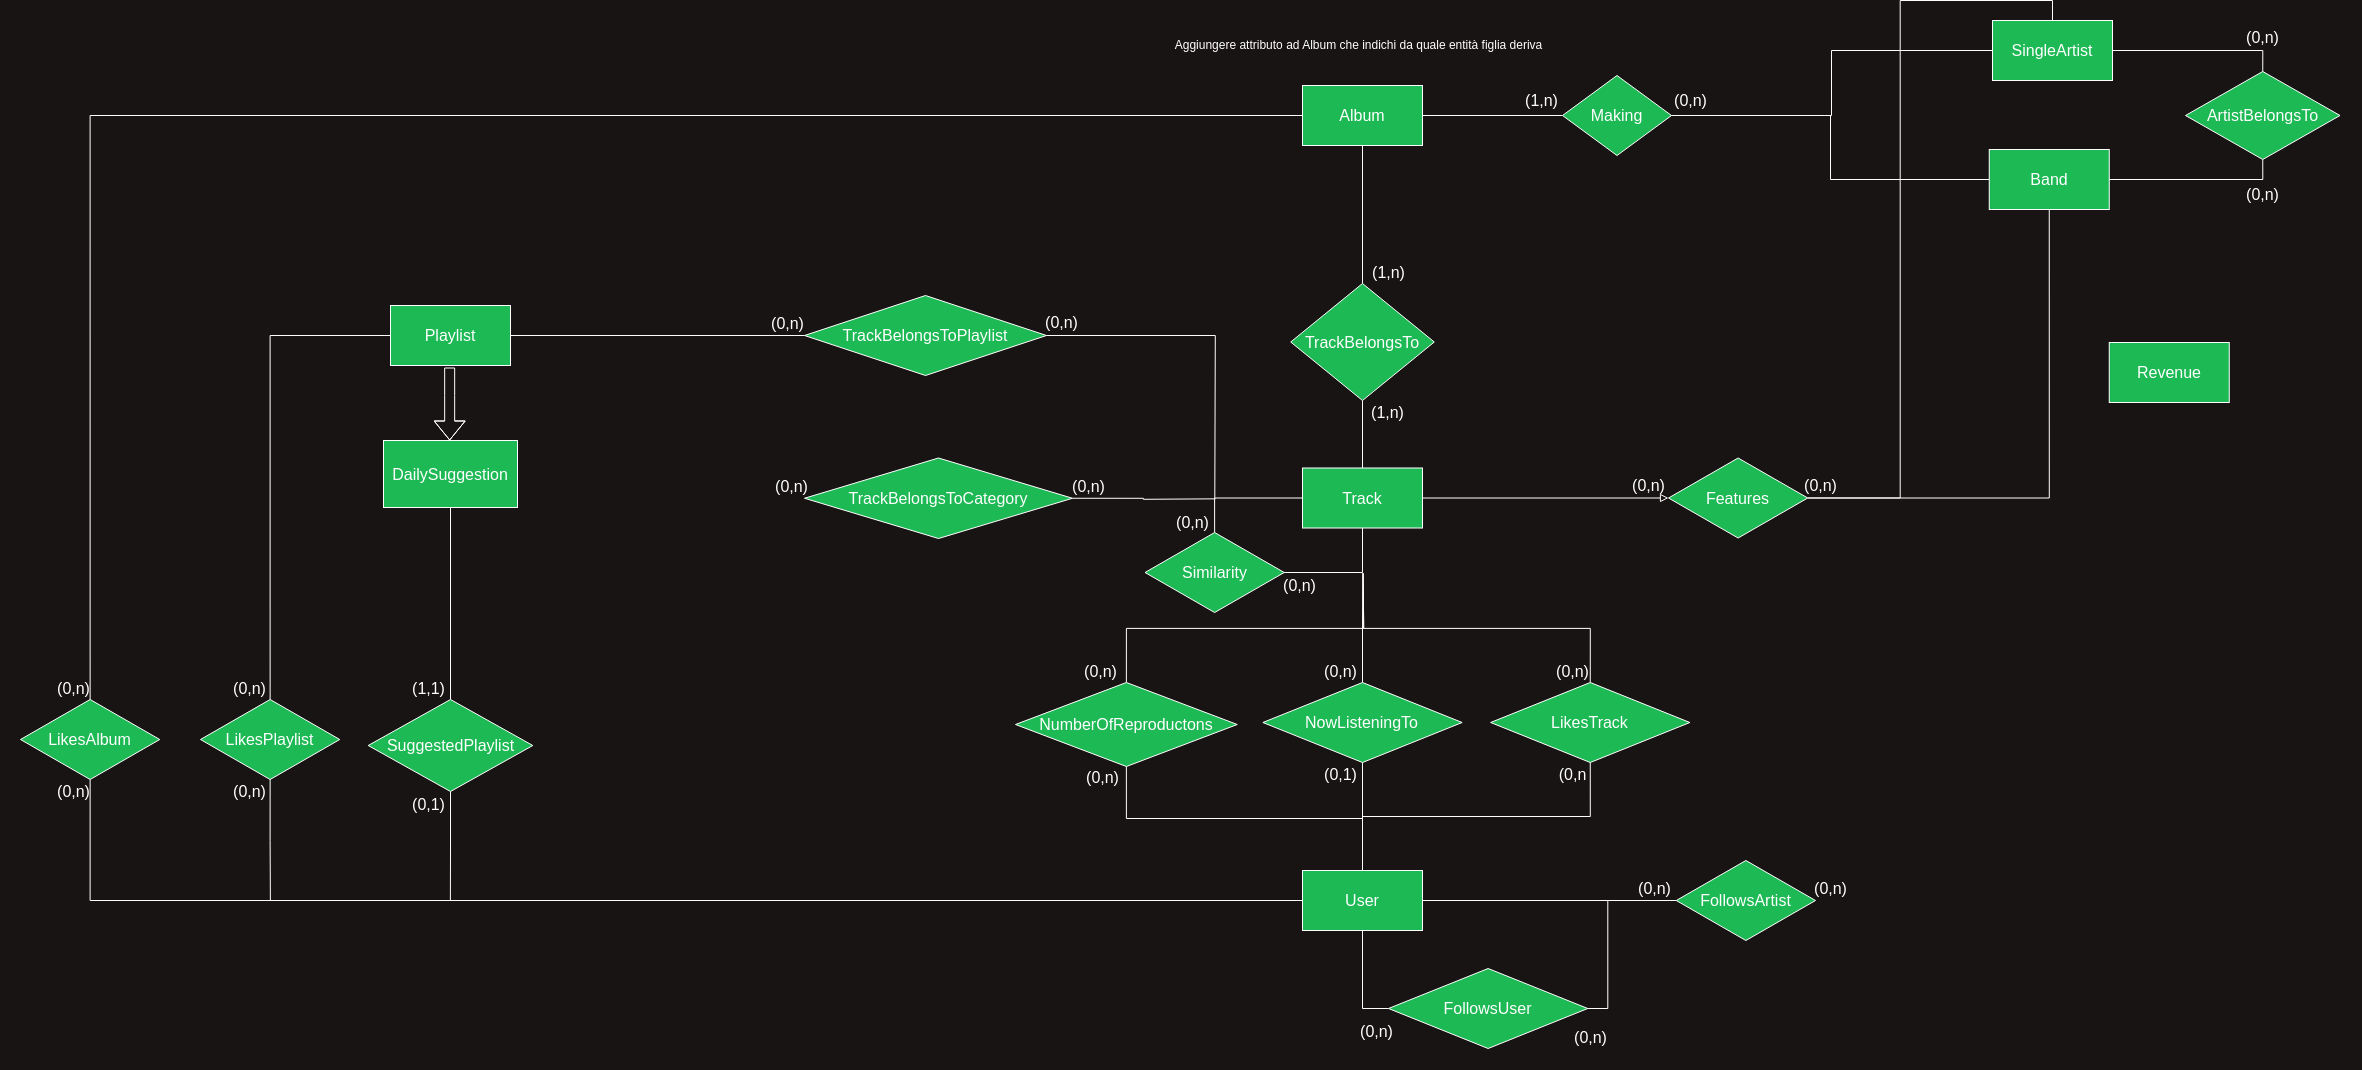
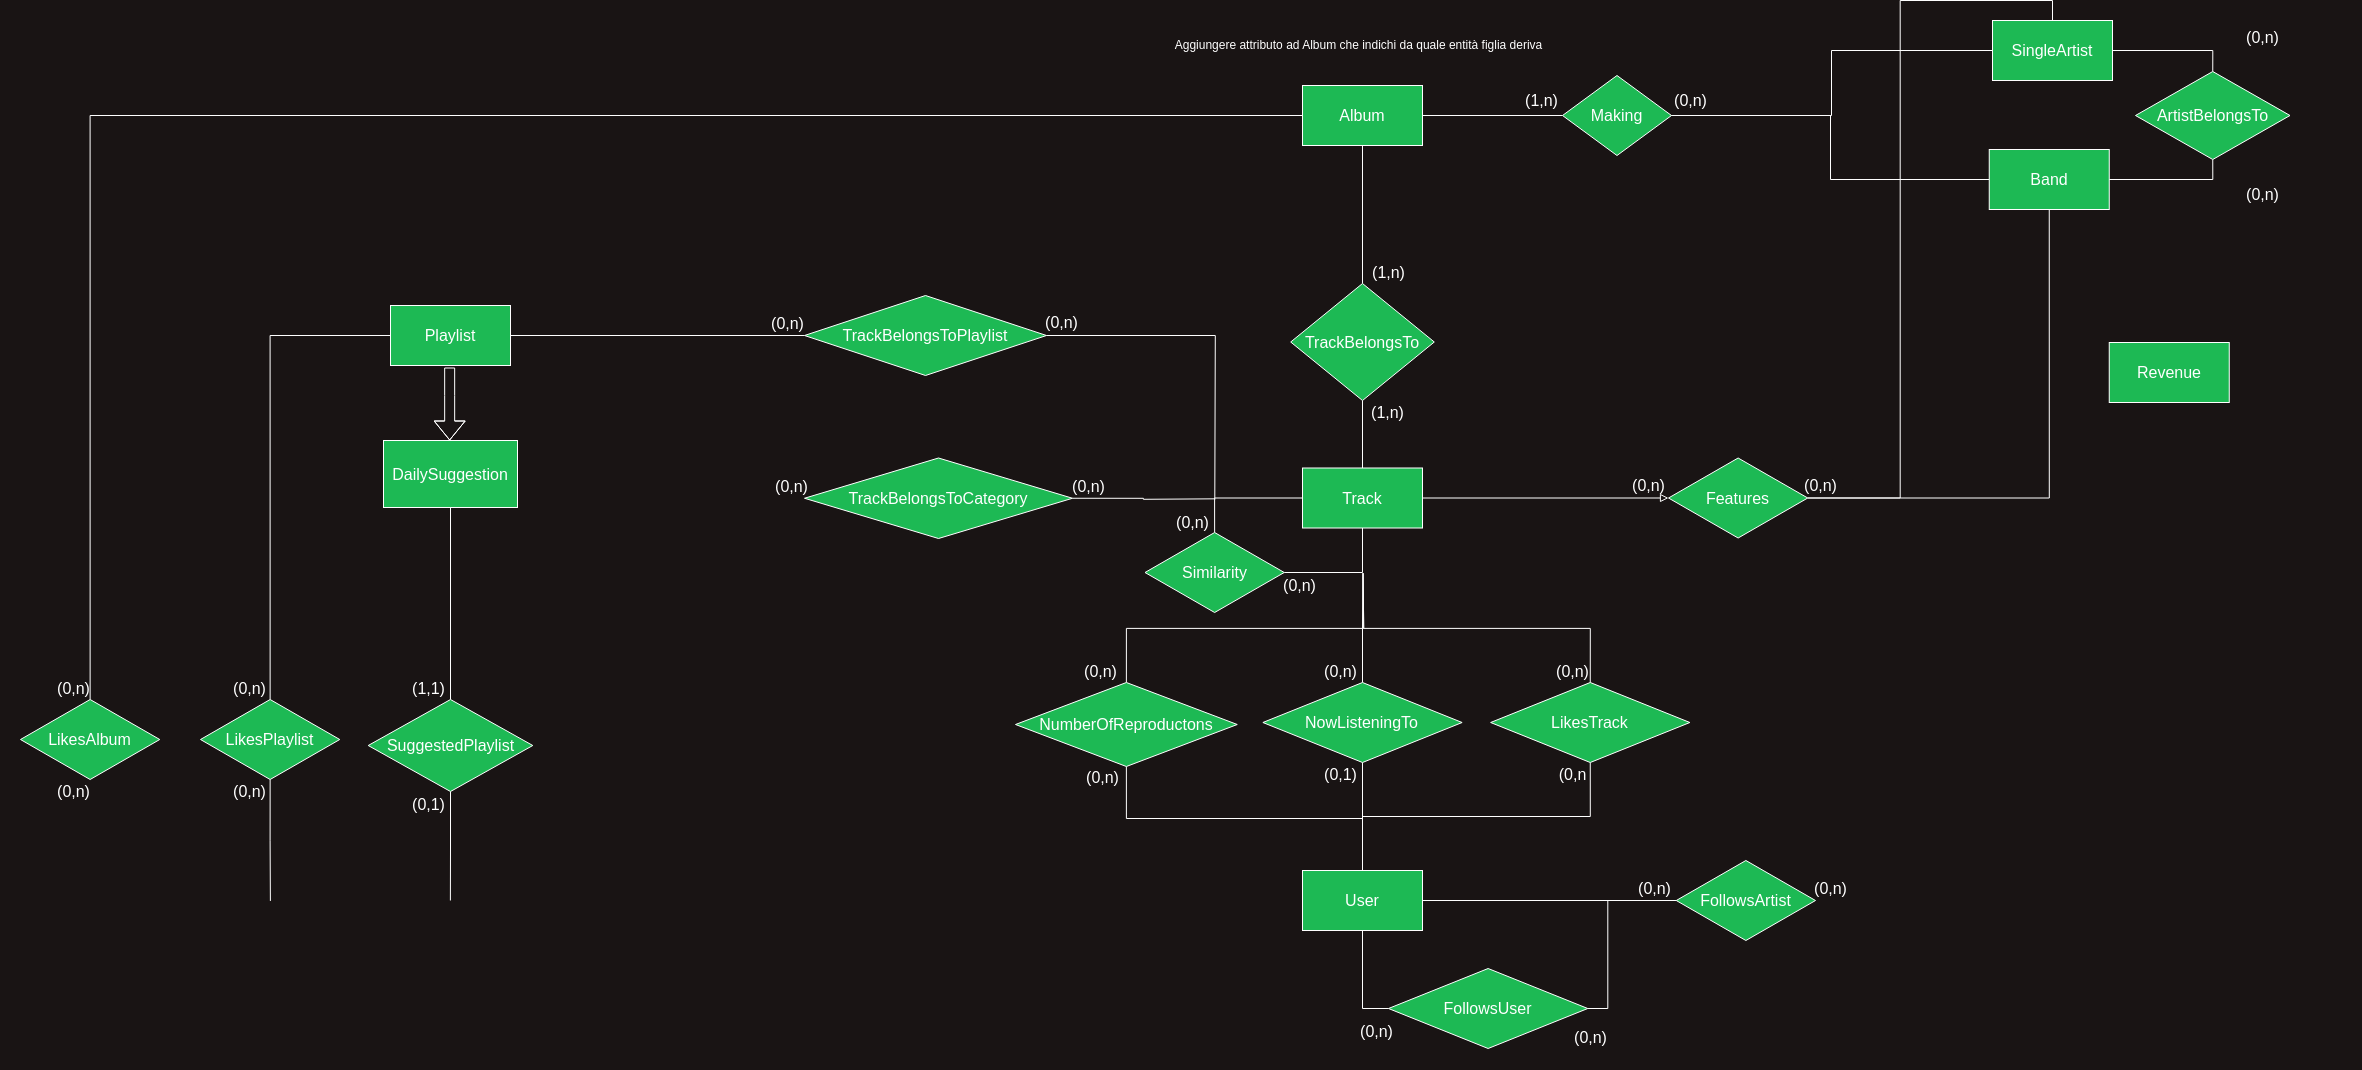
node "ArtistBelongsTo": moved (2263, 116) -> (2213, 116)
edge "LikesAlbum" -- "User": removed
